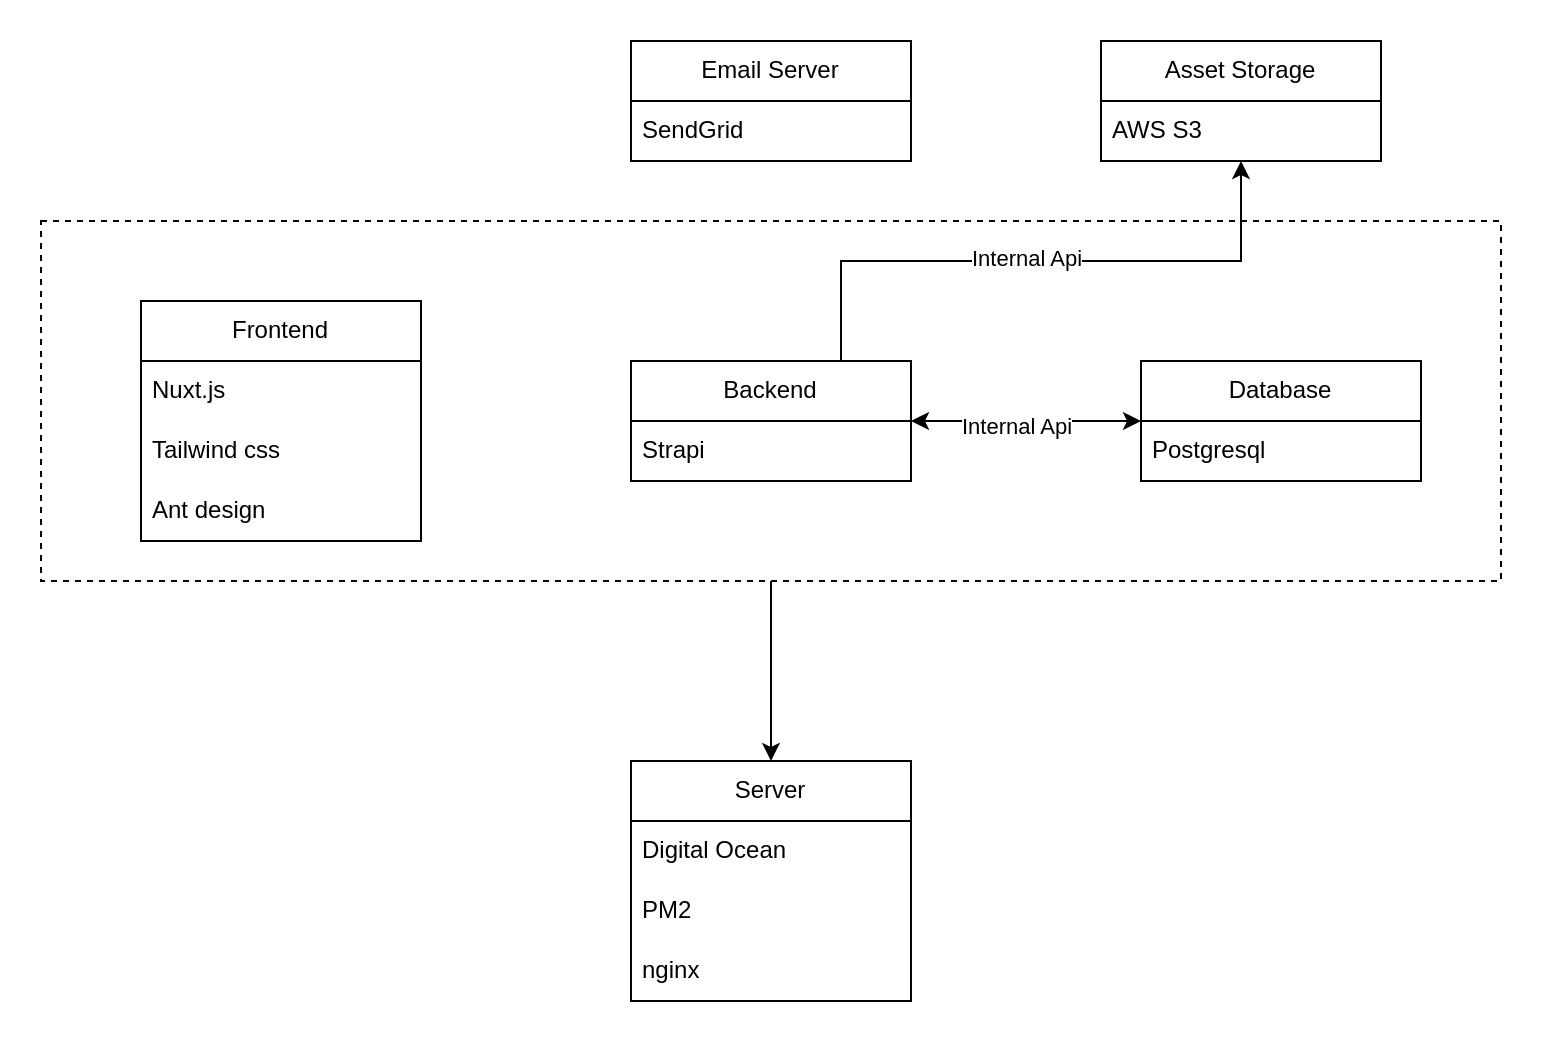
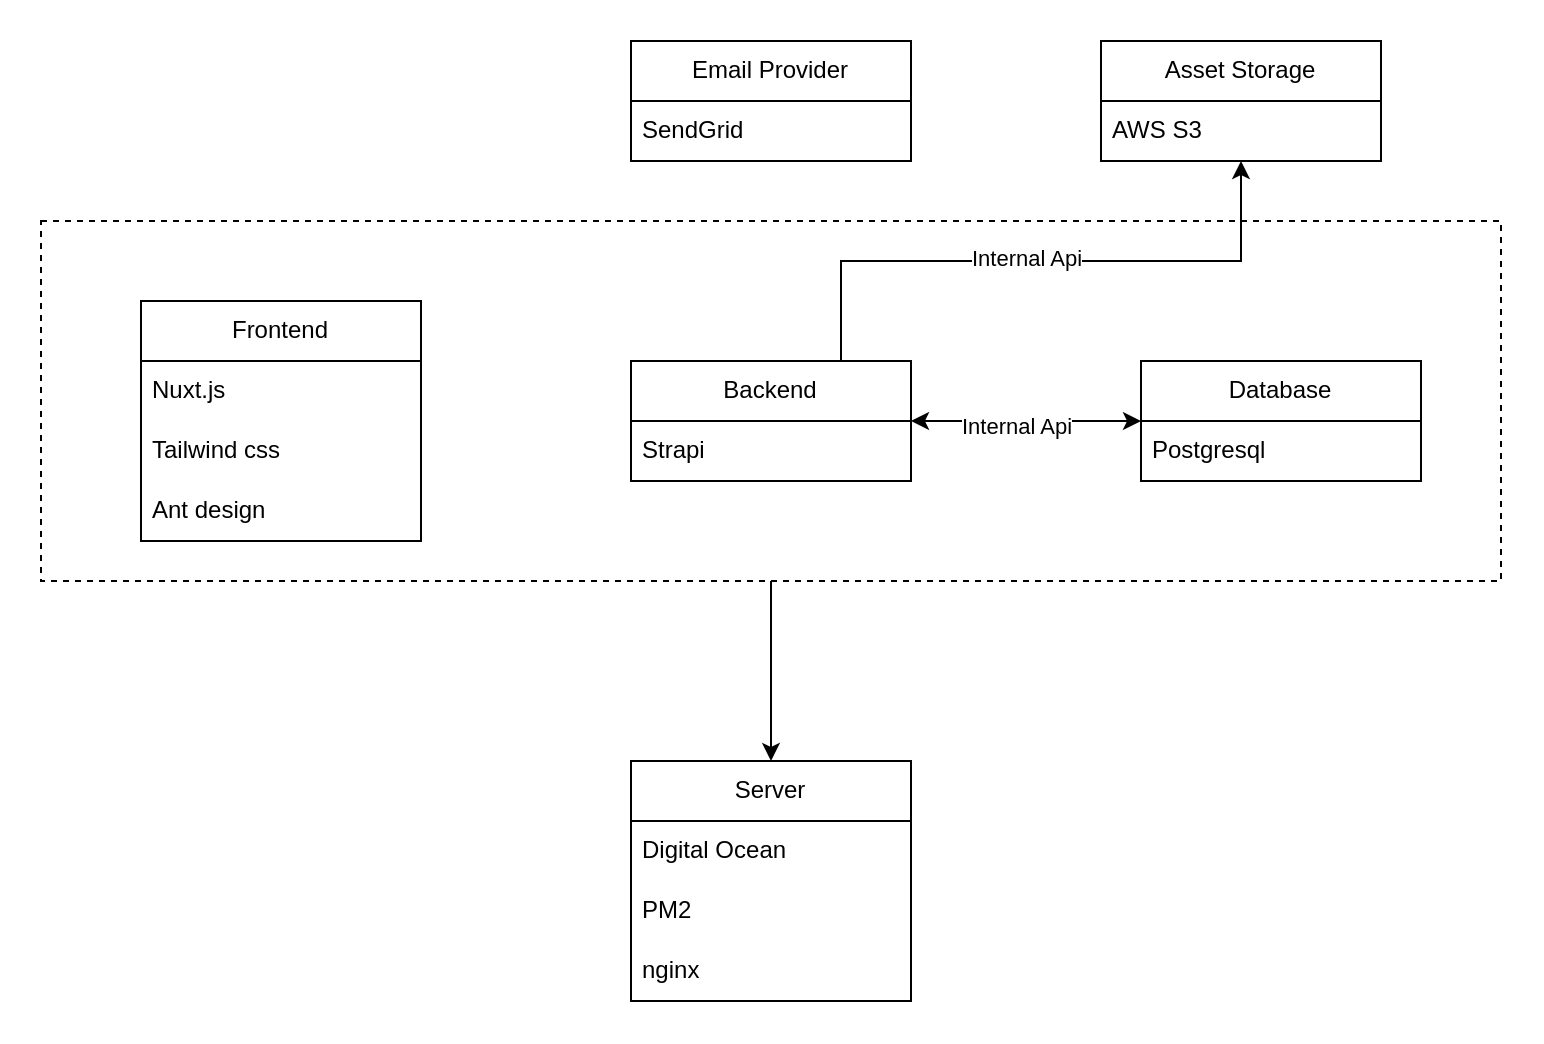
node "Email Server": label "Email Server" -> "Email Provider"
